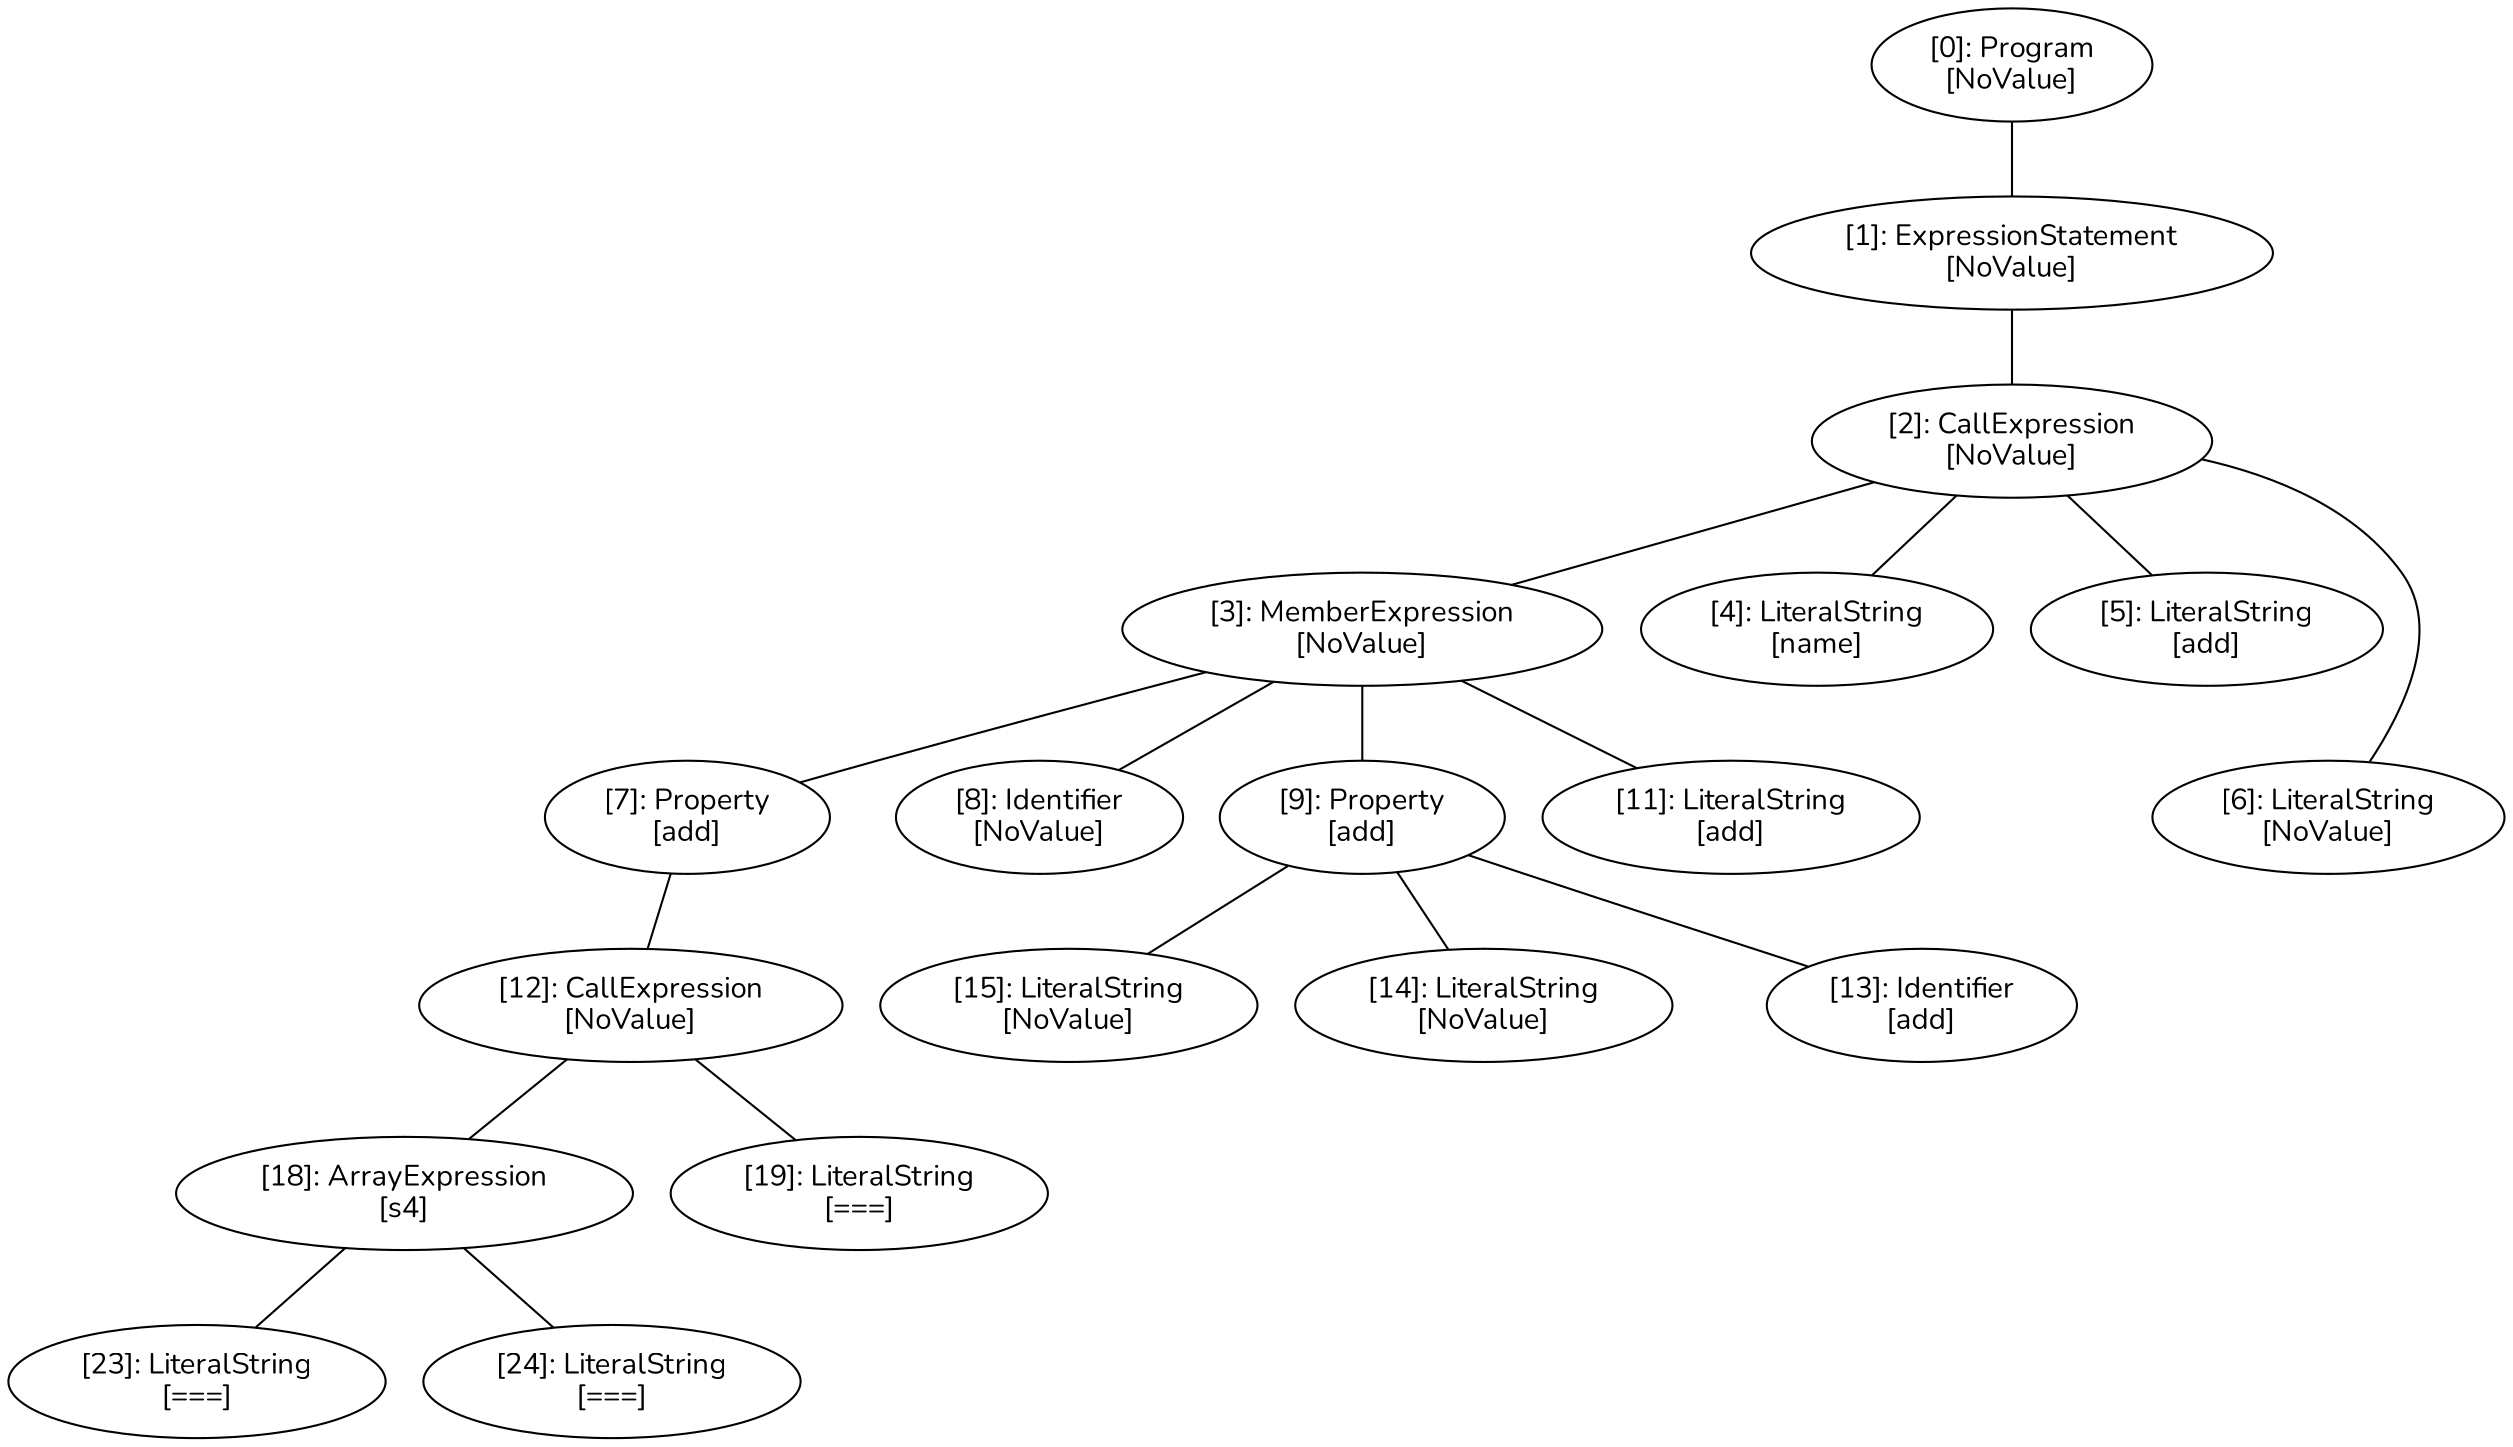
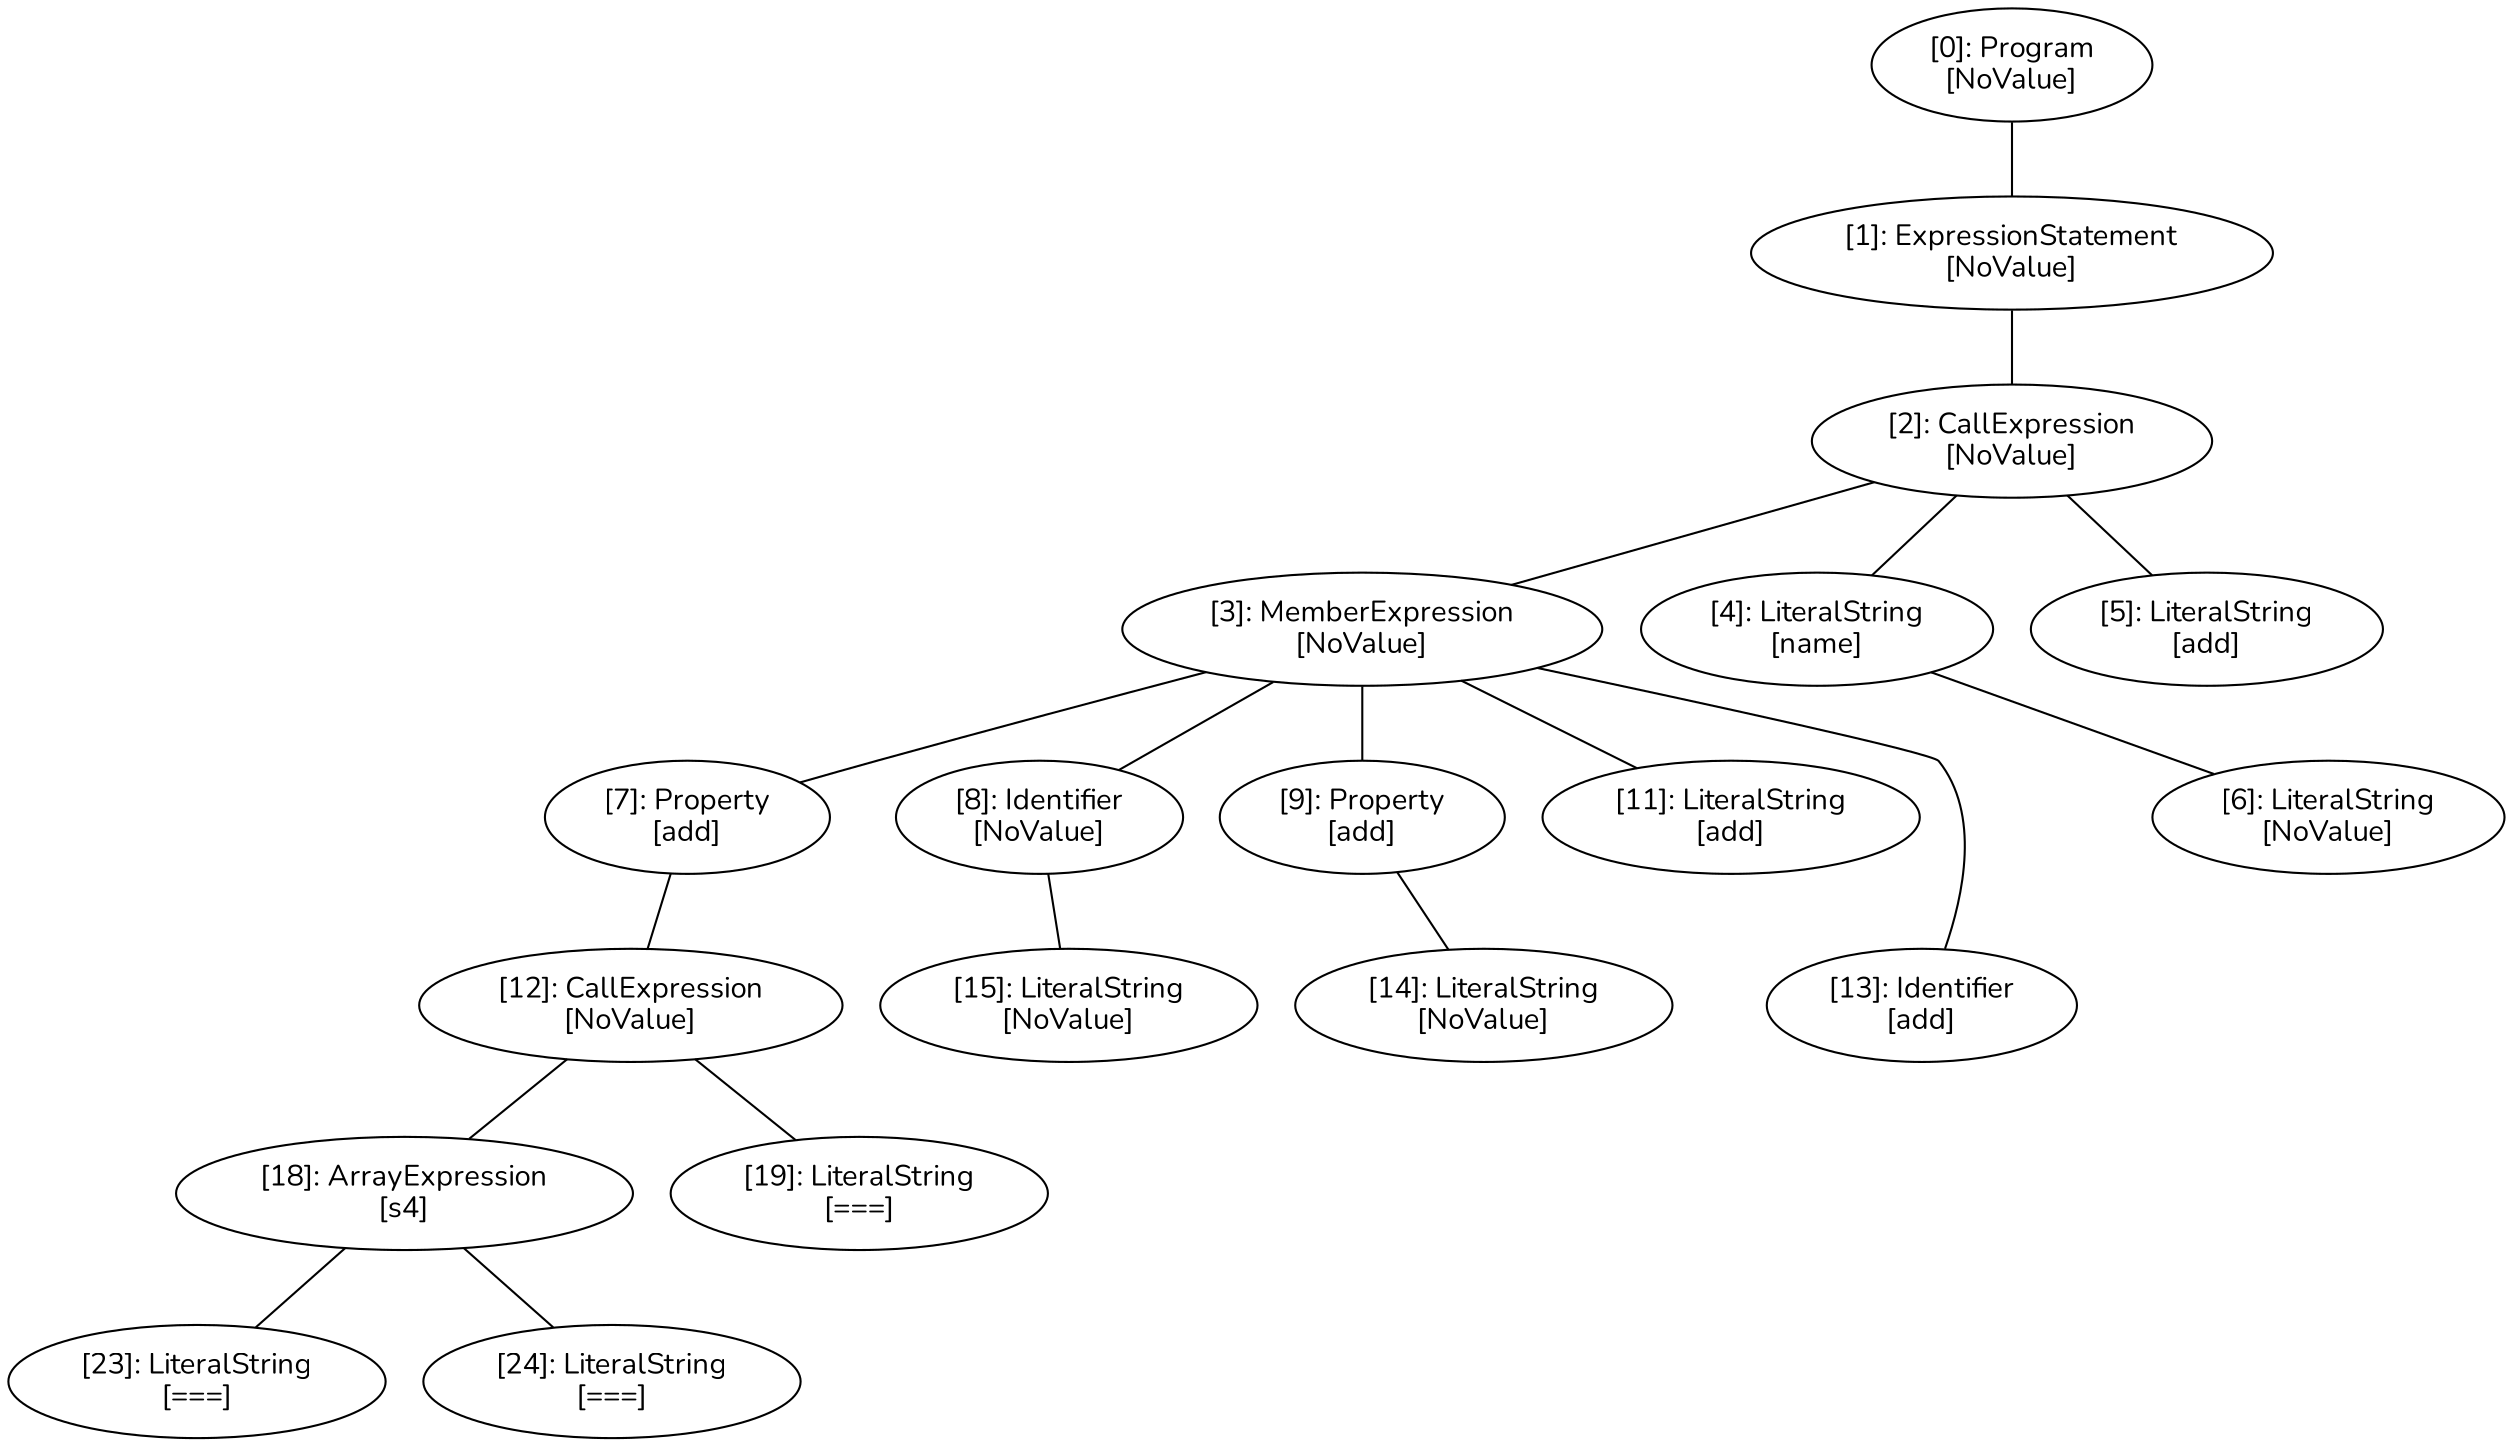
edge "[2]: CallExpression [NoValue]" -- "[6]: LiteralString [NoValue]": now "[4]: LiteralString [name]" -- "[6]: LiteralString [NoValue]"
edge "[9]: Property [add]" -- "[15]: LiteralString [NoValue]": now "[8]: Identifier [NoValue]" -- "[15]: LiteralString [NoValue]"
edge "[9]: Property [add]" -- "[13]: Identifier [add]": now "[3]: MemberExpression [NoValue]" -- "[13]: Identifier [add]"
